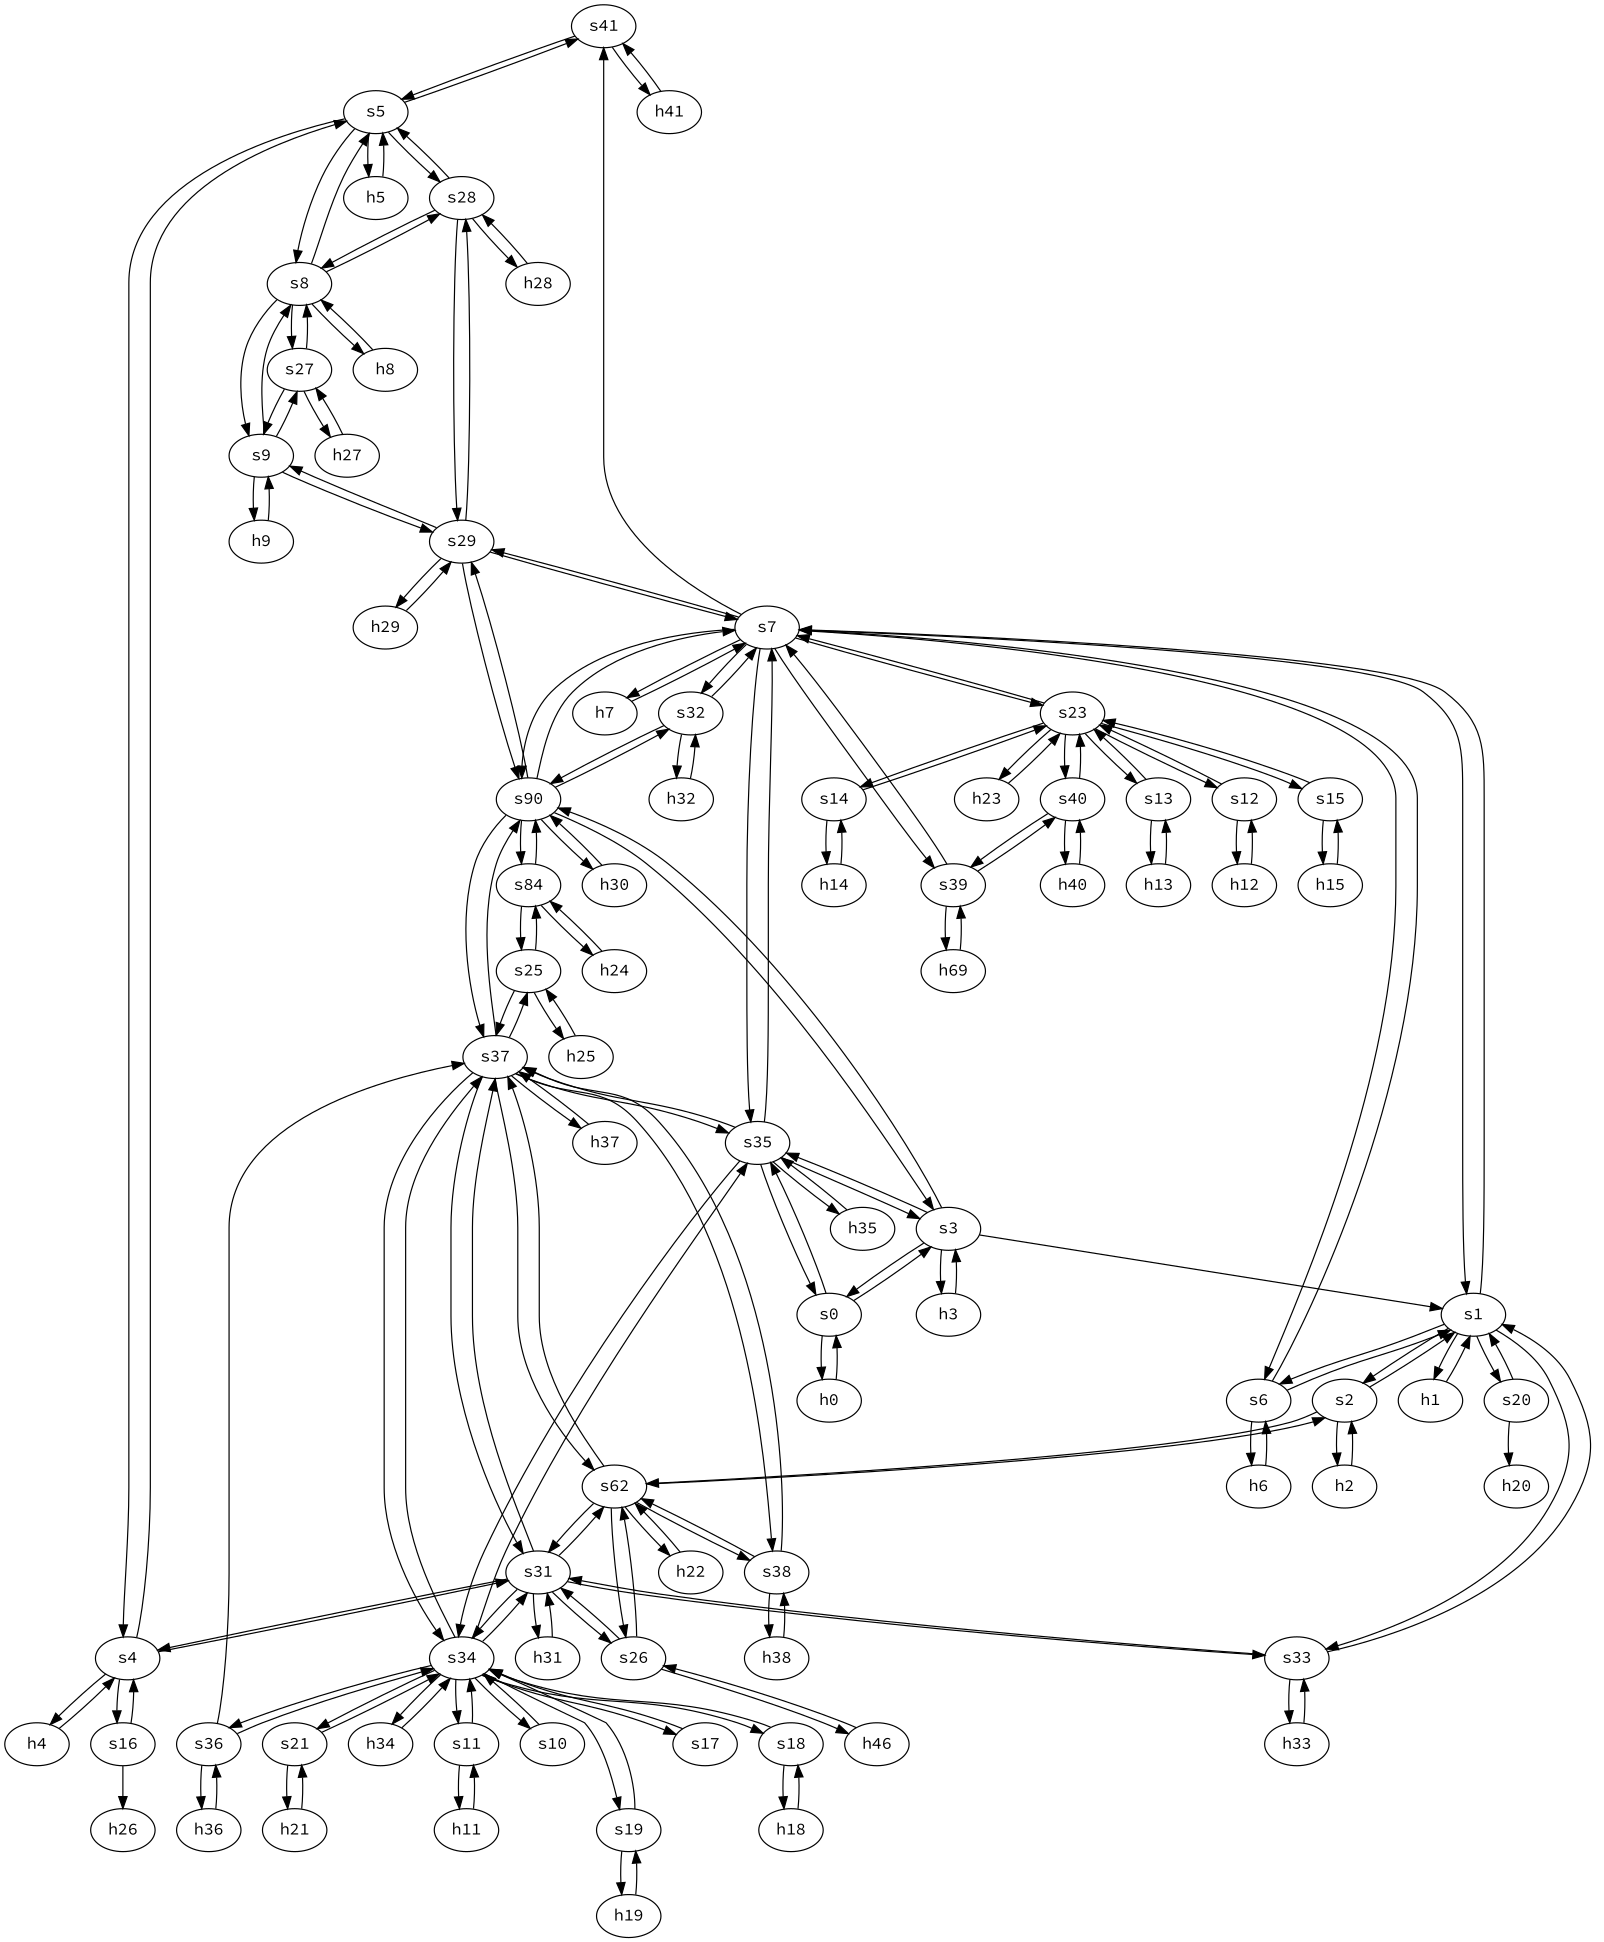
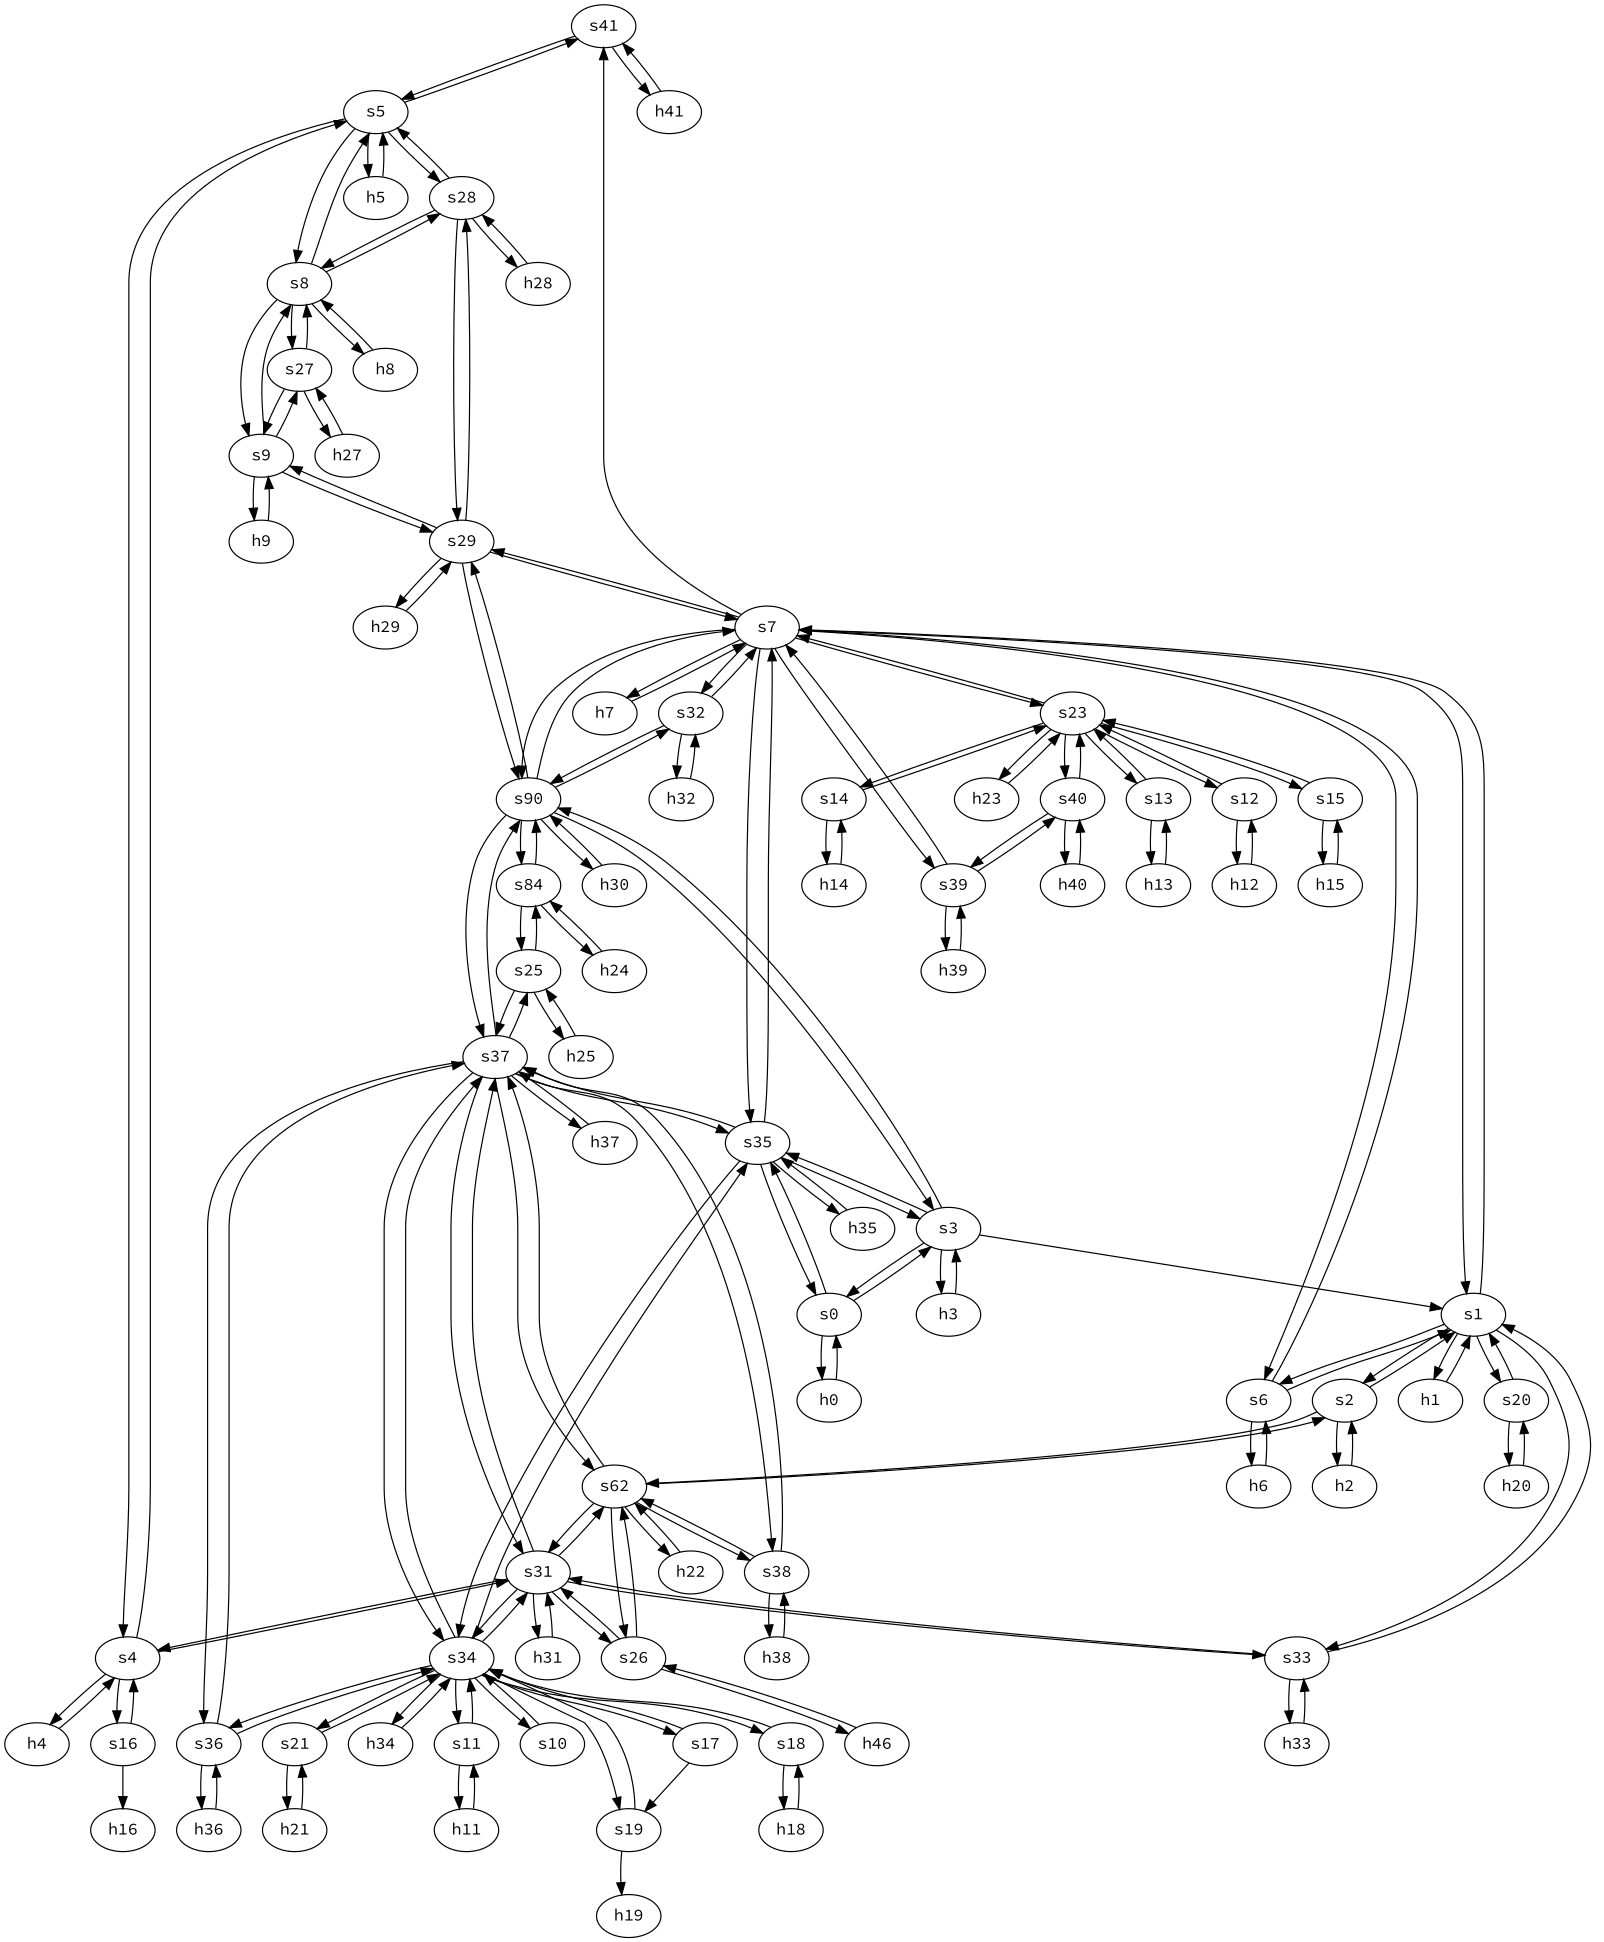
node "h69": label "h69" -> "h39"
edge "s37" -> "s36": added
edge "h20" -> "s20": added
node "h26": label "h26" -> "h16"
edge "h19" -> "s19": now "s17" -> "s19"
